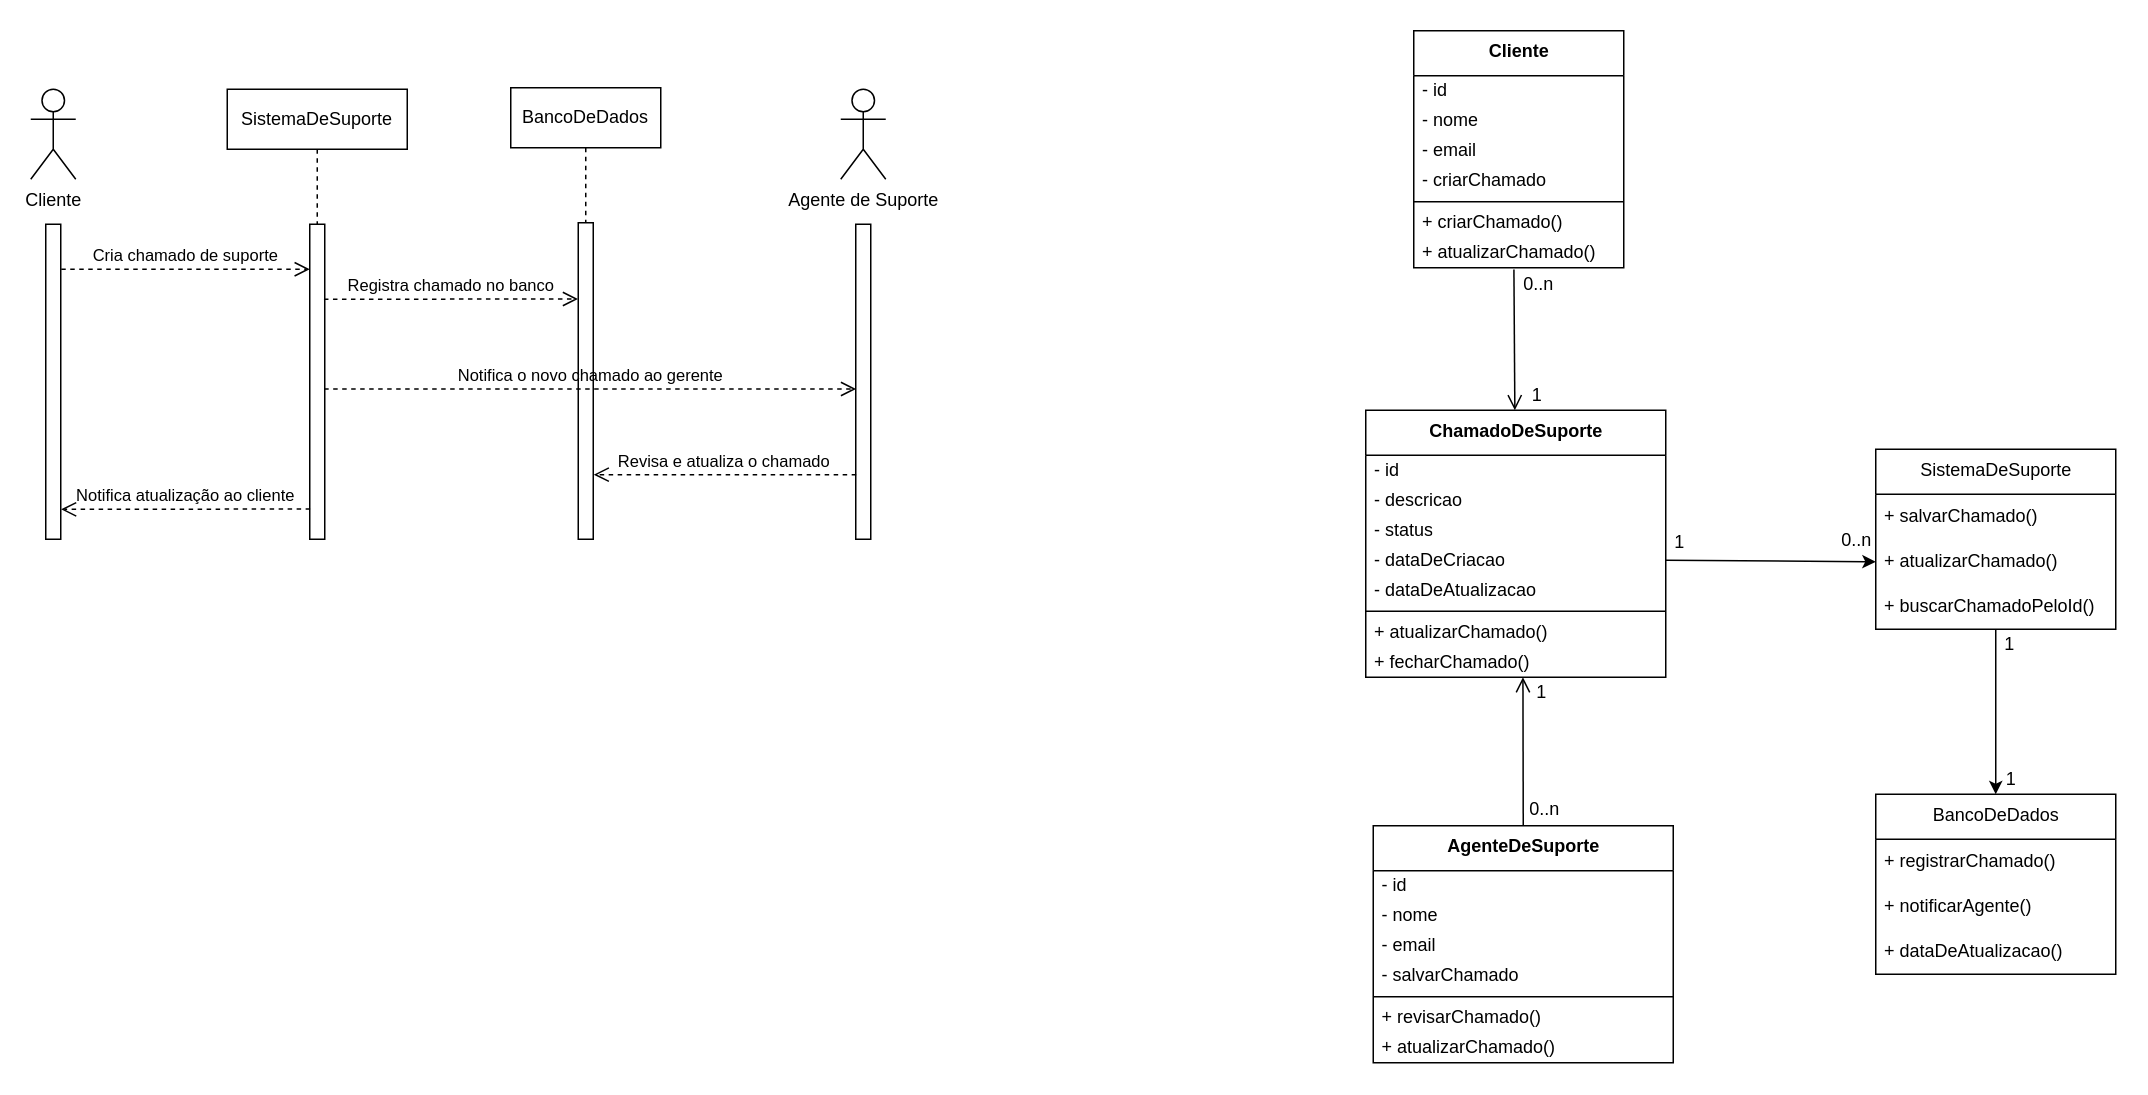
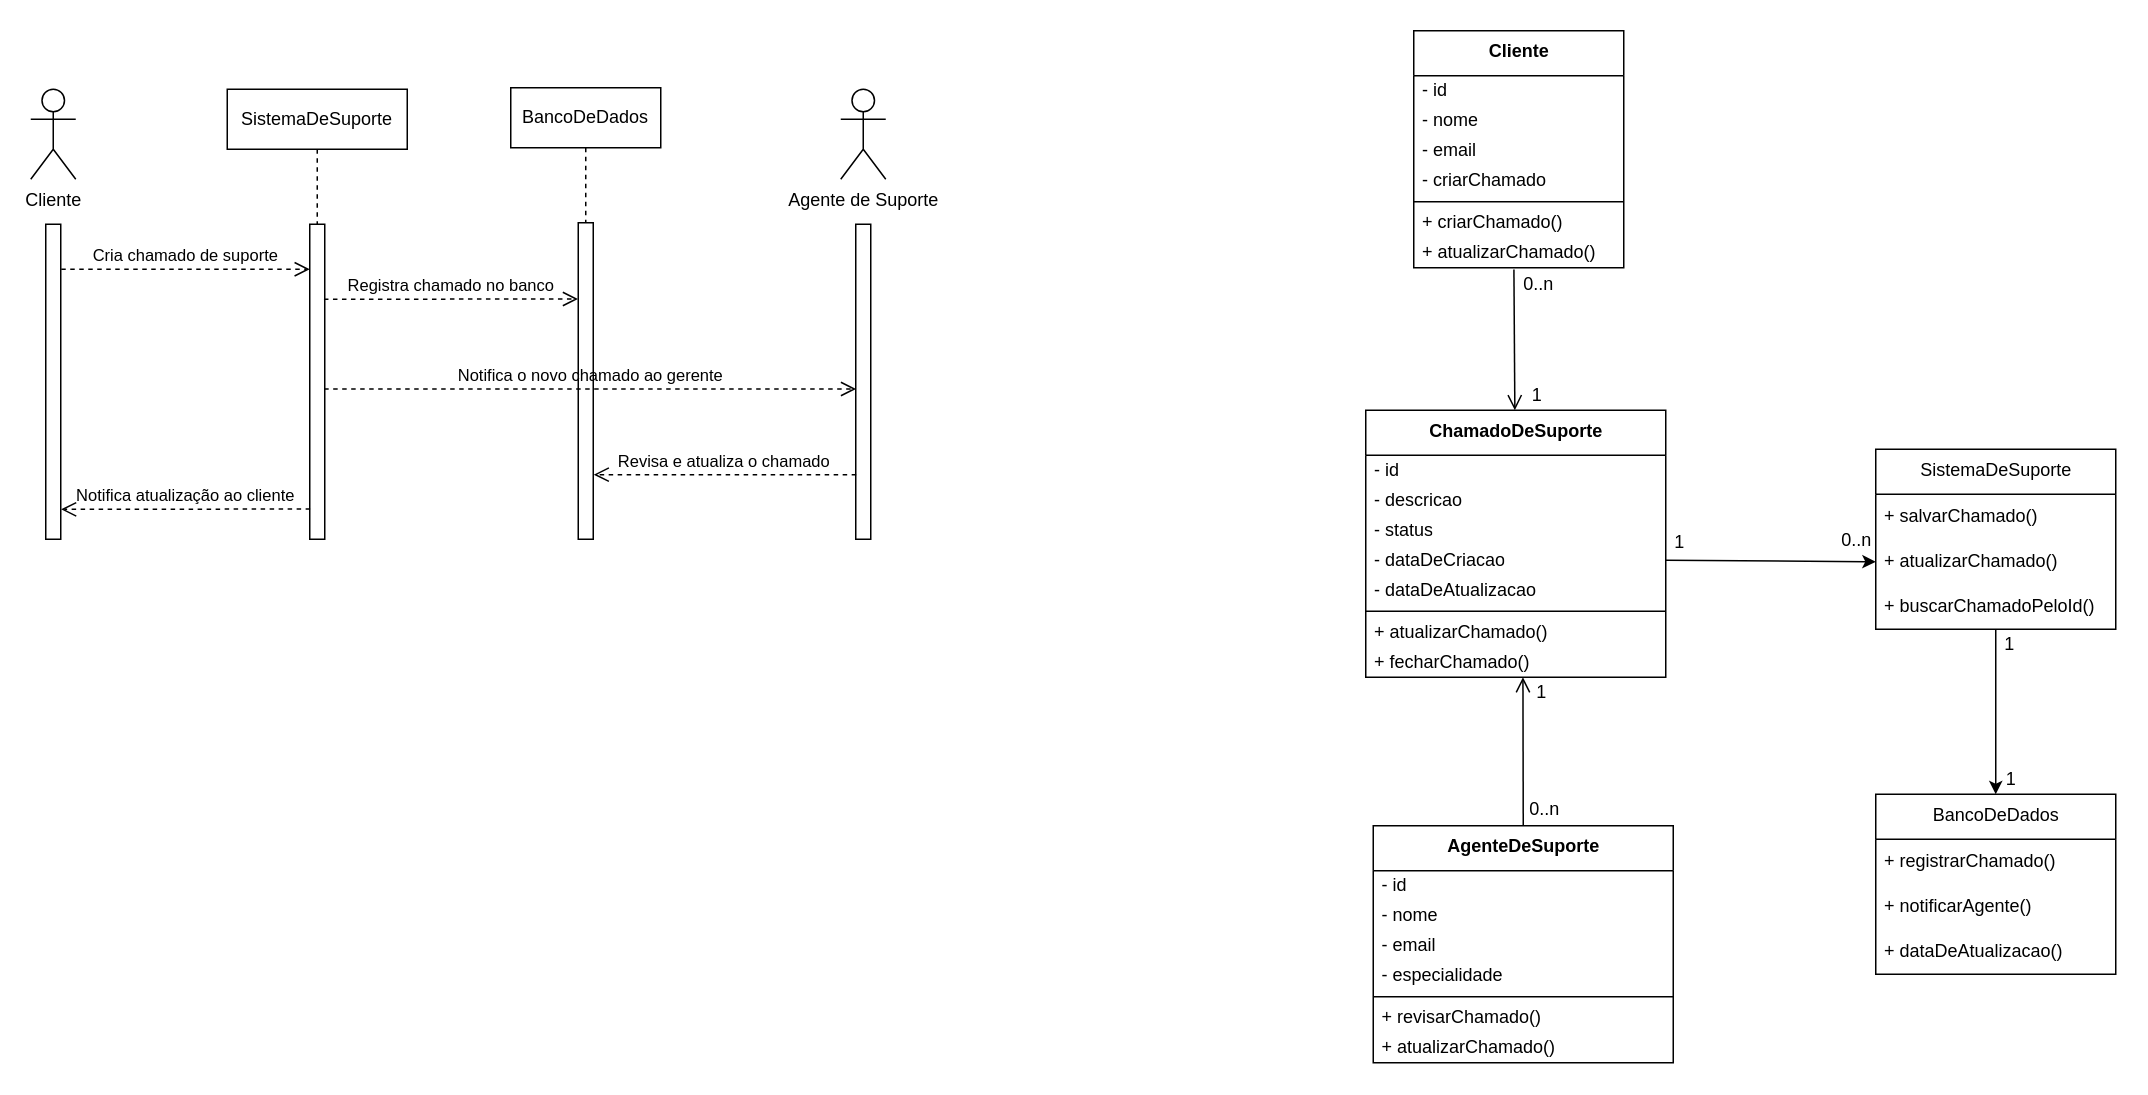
node "- salvarChamado": label "- salvarChamado" -> "- especialidade"
